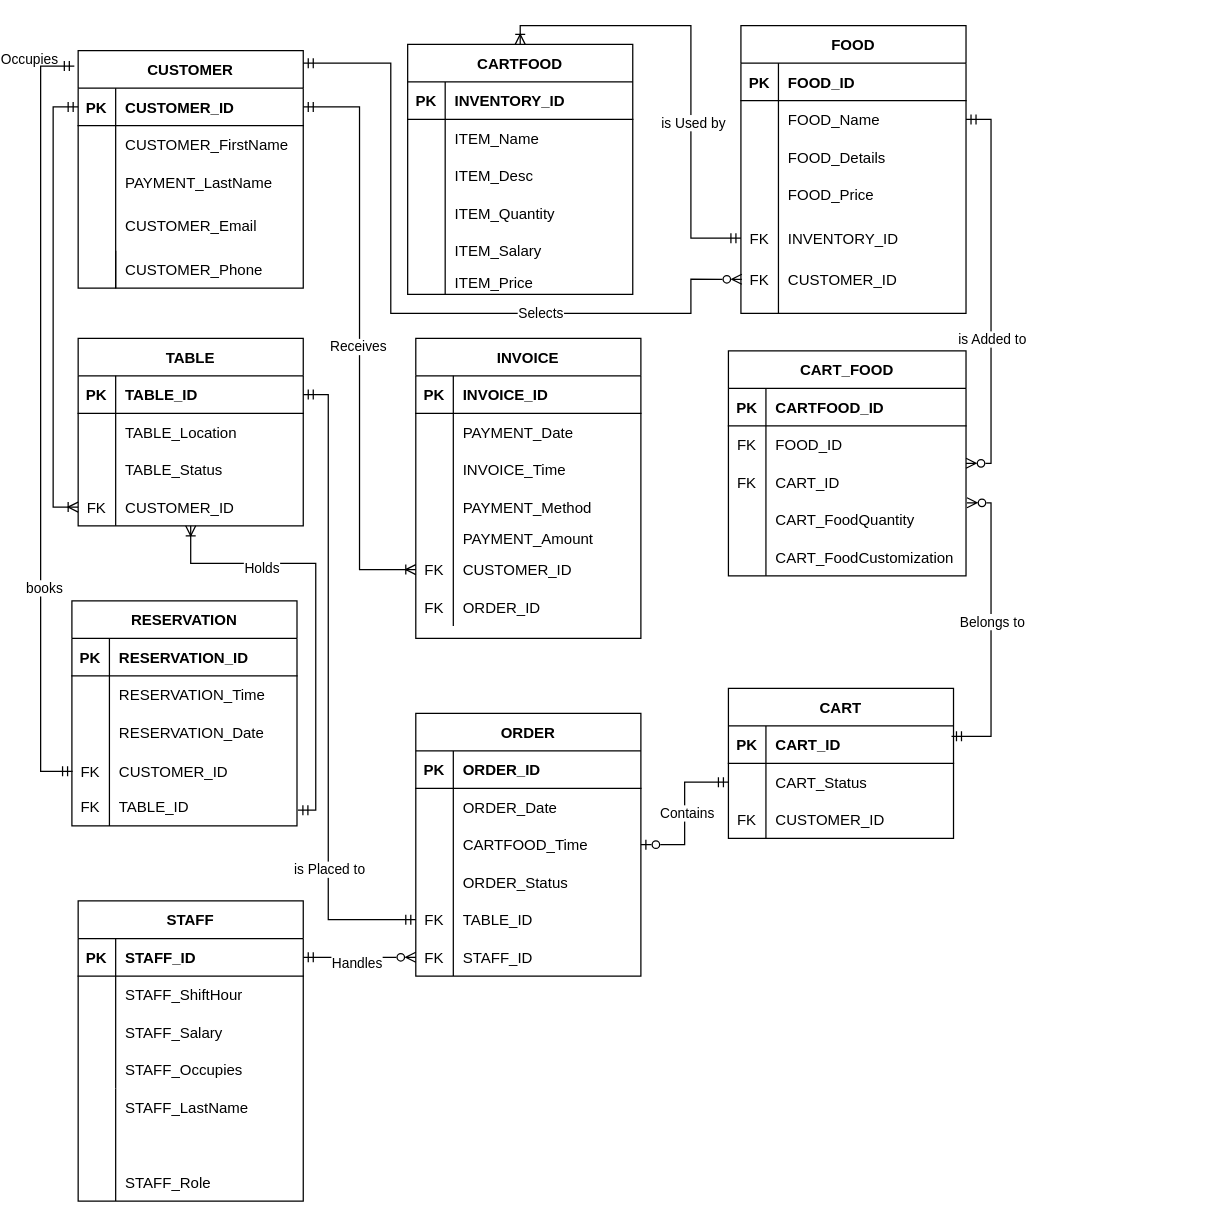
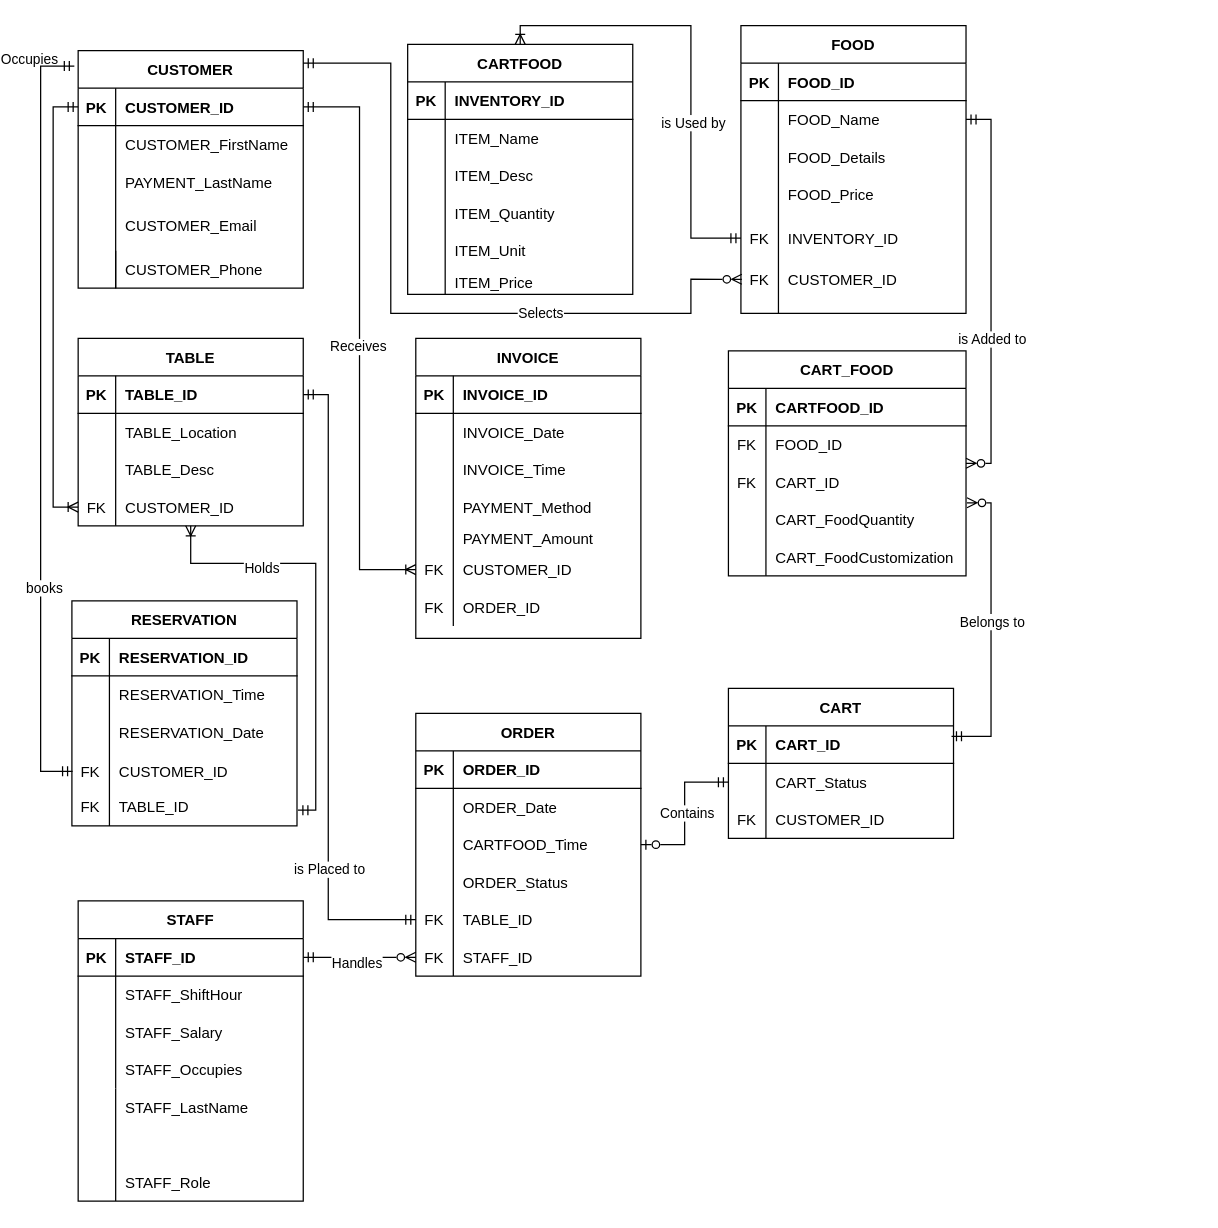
node "ITEM_Salary": label "ITEM_Salary" -> "ITEM_Unit"
node "PAYMENT_Date": label "PAYMENT_Date" -> "INVOICE_Date"
node "TABLE_Status": label "TABLE_Status" -> "TABLE_Desc"
